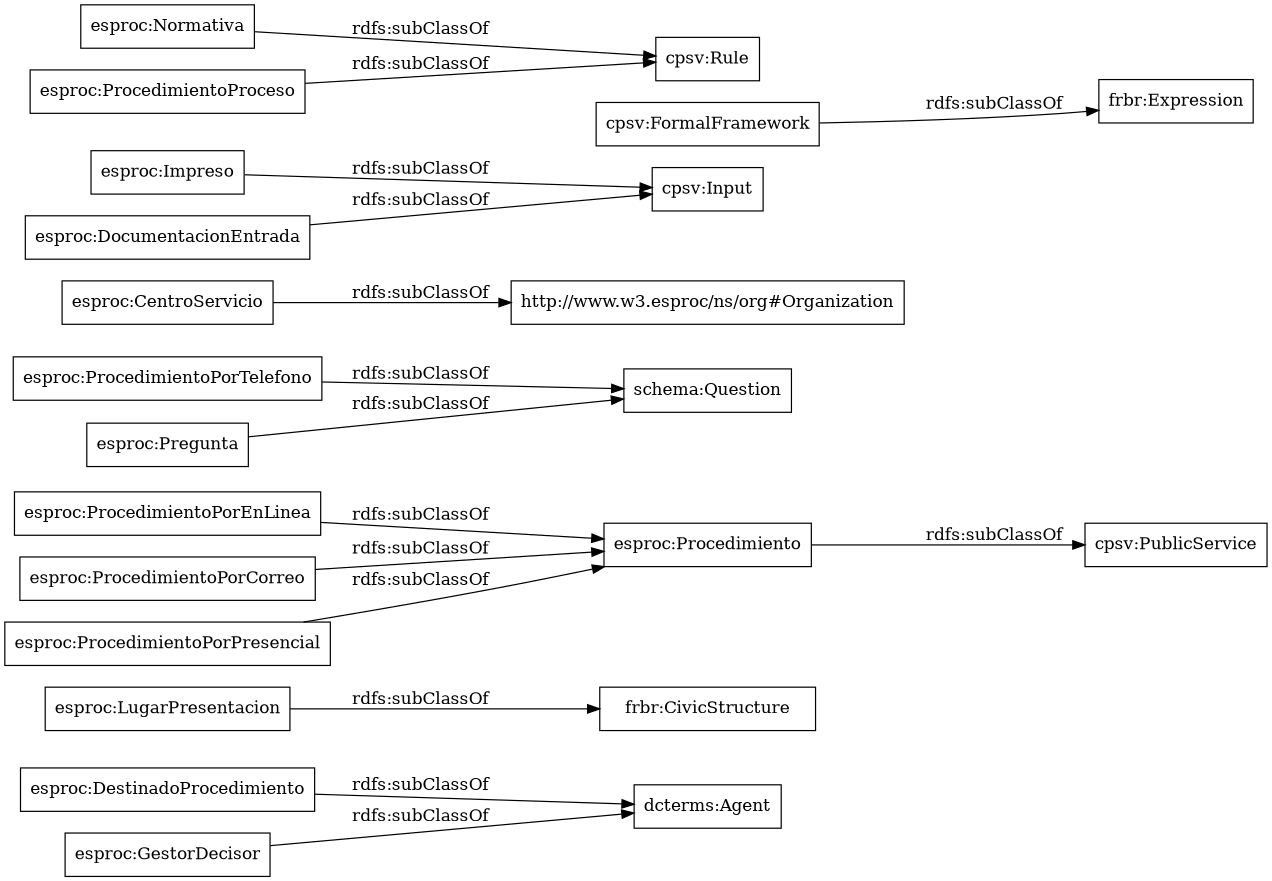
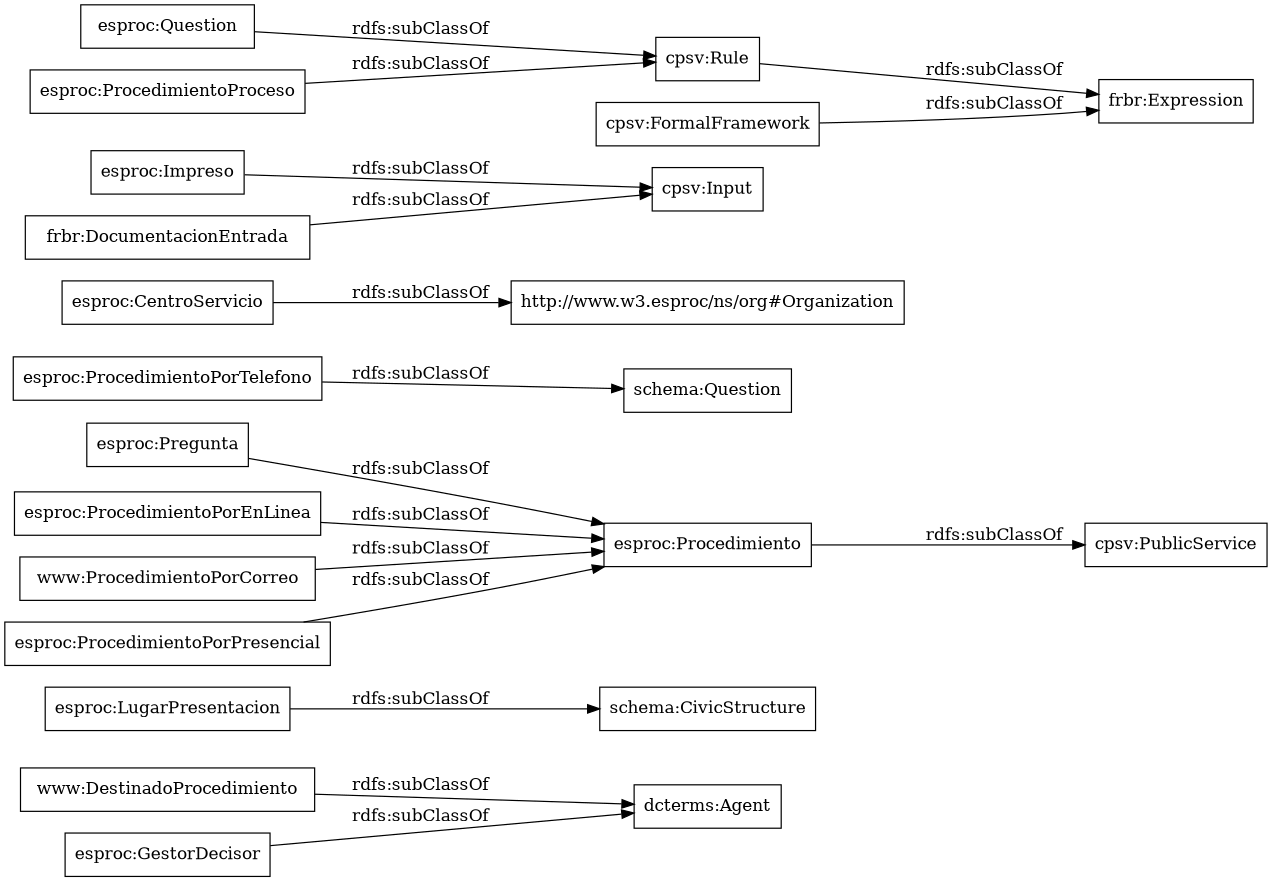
node "esproc:Normativa": label "esproc:Normativa" -> "esproc:Question"
edge "cpsv:Rule" -> "frbr:Expression": added, label "rdfs:subClassOf"
node "esproc:DocumentacionEntrada": label "esproc:DocumentacionEntrada" -> "frbr:DocumentacionEntrada"
edge "esproc:Pregunta" -> "schema:Question": now "esproc:Pregunta" -> "esproc:Procedimiento"
node "esproc:ProcedimientoPorCorreo": label "esproc:ProcedimientoPorCorreo" -> "www:ProcedimientoPorCorreo"
node "frbr:CivicStructure": label "frbr:CivicStructure" -> "schema:CivicStructure"
node "esproc:DestinadoProcedimiento": label "esproc:DestinadoProcedimiento" -> "www:DestinadoProcedimiento"
